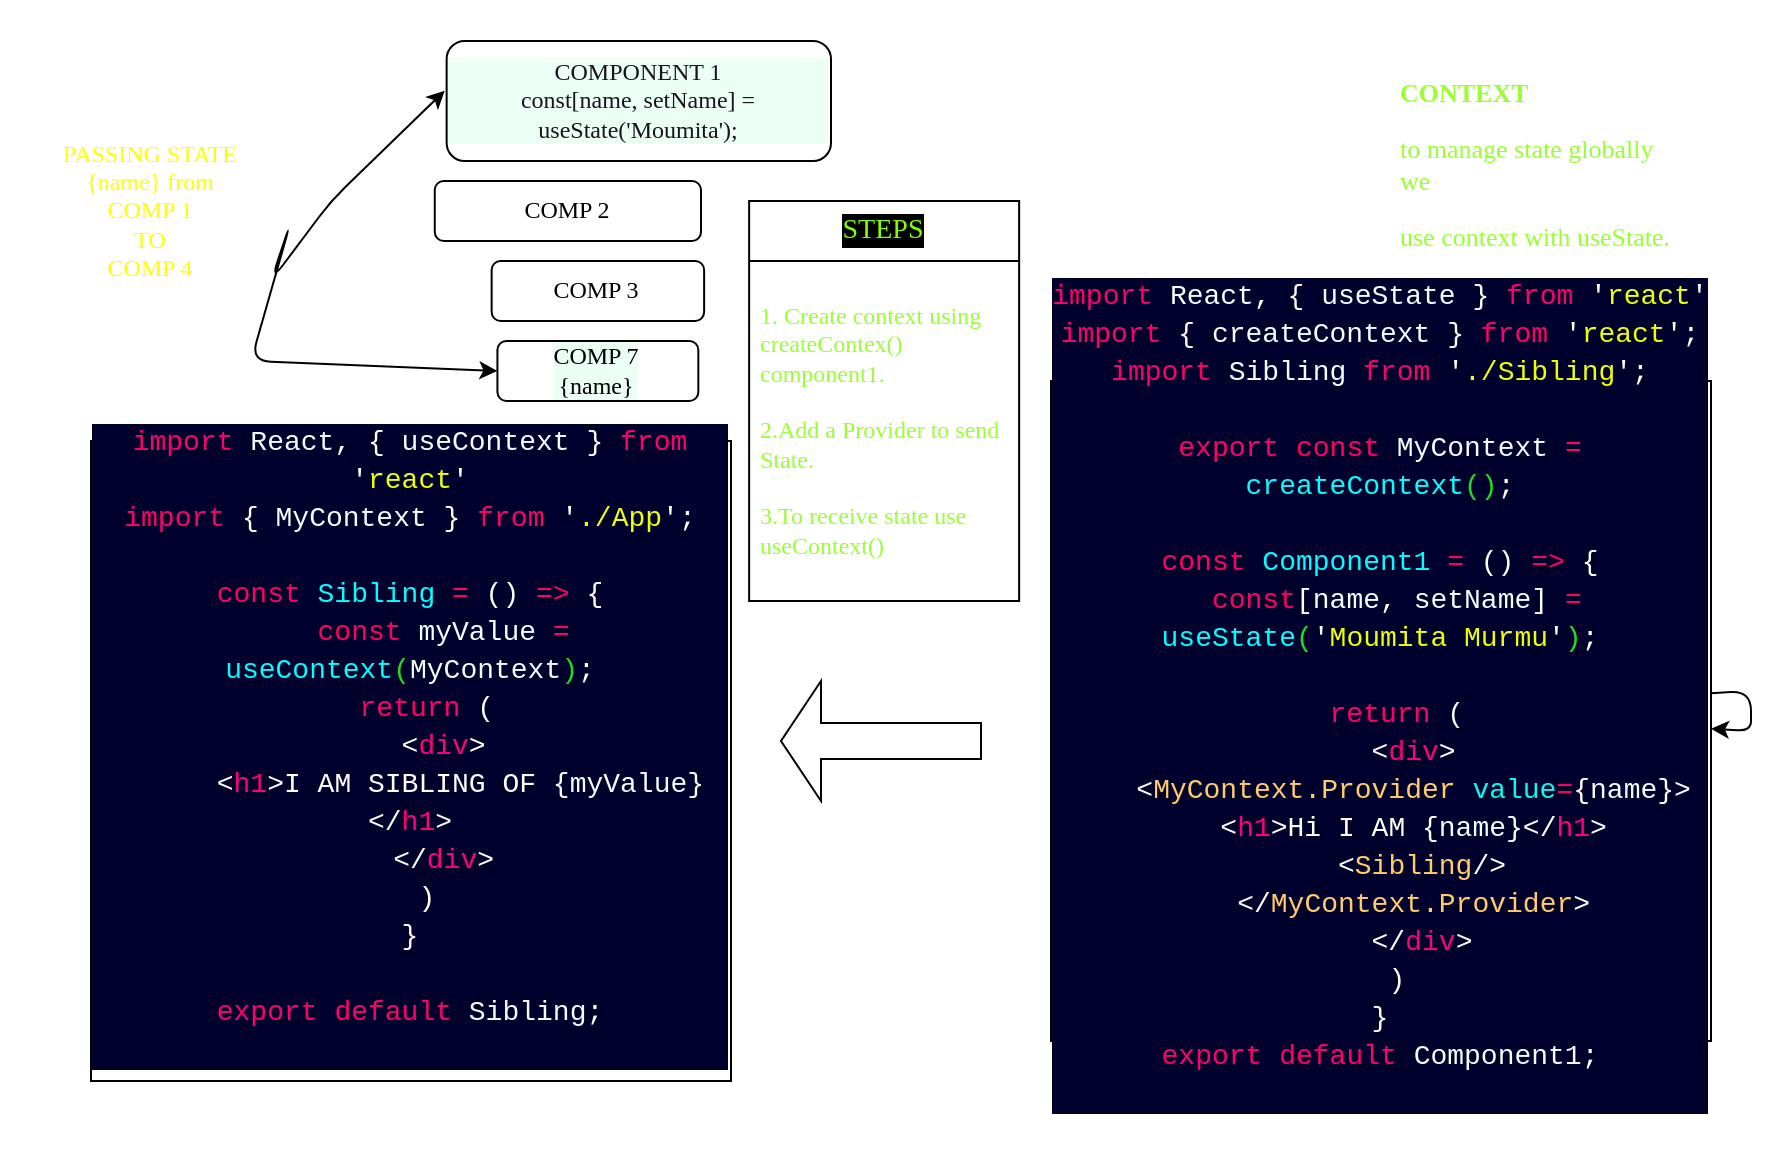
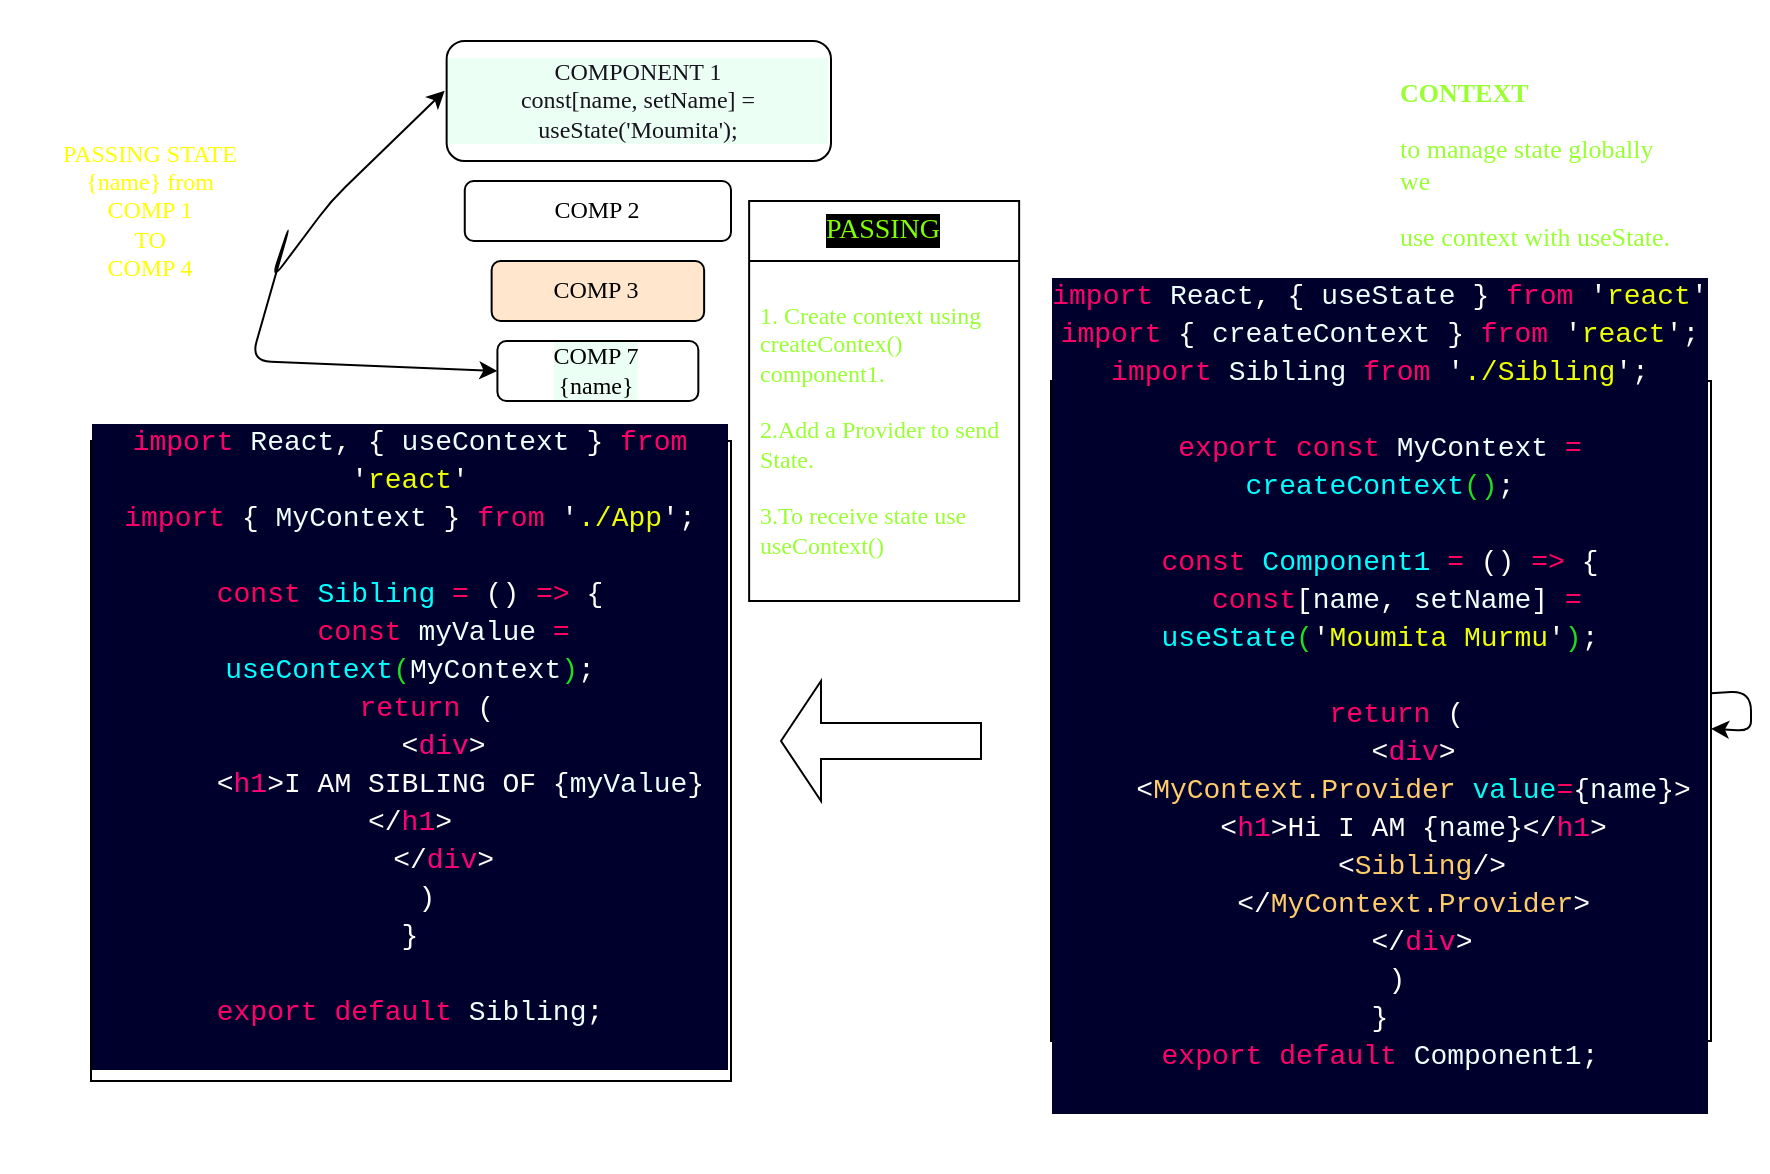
node "COMP 2": moved (568, 211) -> (598, 211)
node "STEPS": label "STEPS" -> "PASSING"
node "COMP 3": fillcolor #ffffff -> #ffe6cc
